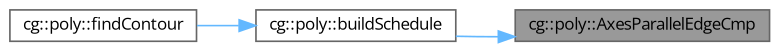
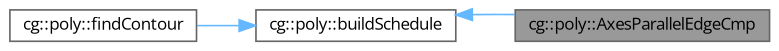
edge "cg::poly::buildSchedule" -> "cg::poly::AxesParallelEdgeCmp": reversed
